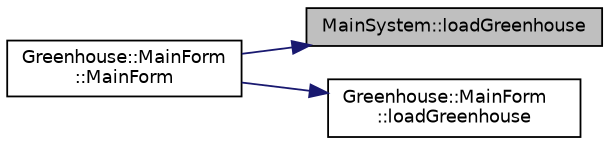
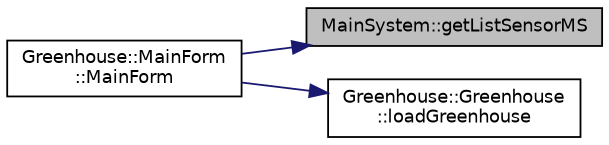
node "MainSystem::loadGreenhouse": label "MainSystem::loadGreenhouse" -> "MainSystem::getListSensorMS"
node "Greenhouse::MainForm ::loadGreenhouse": label "Greenhouse::MainForm ::loadGreenhouse" -> "Greenhouse::Greenhouse ::loadGreenhouse"
